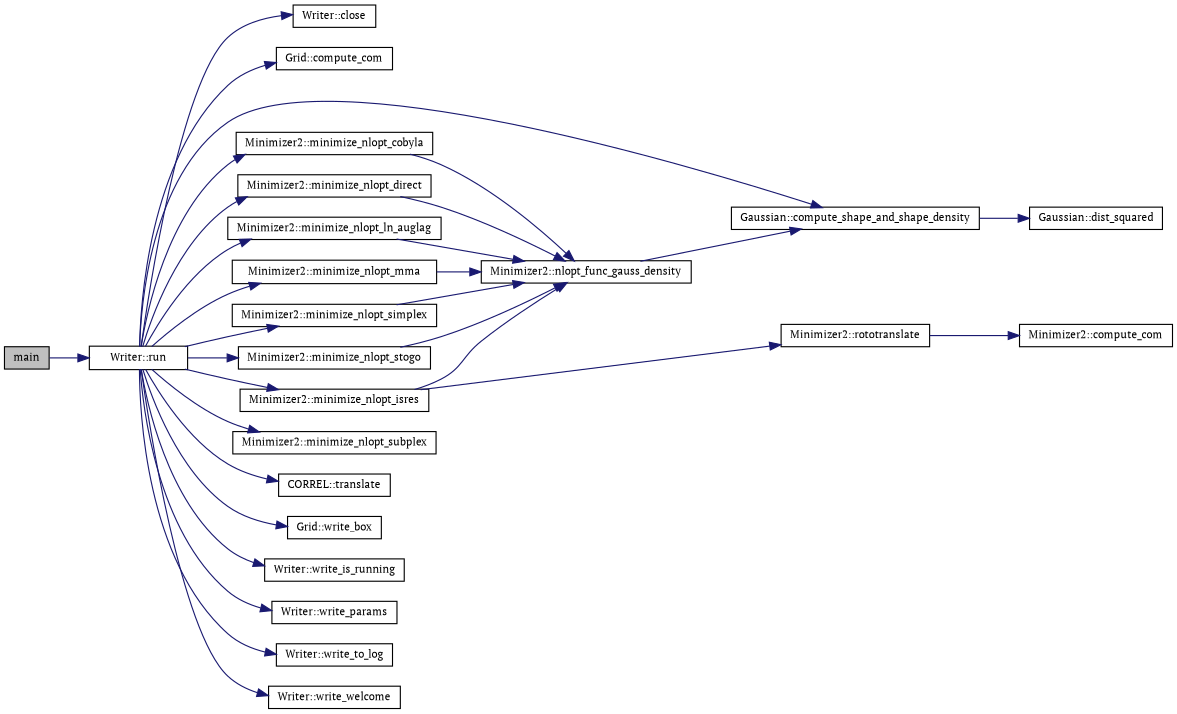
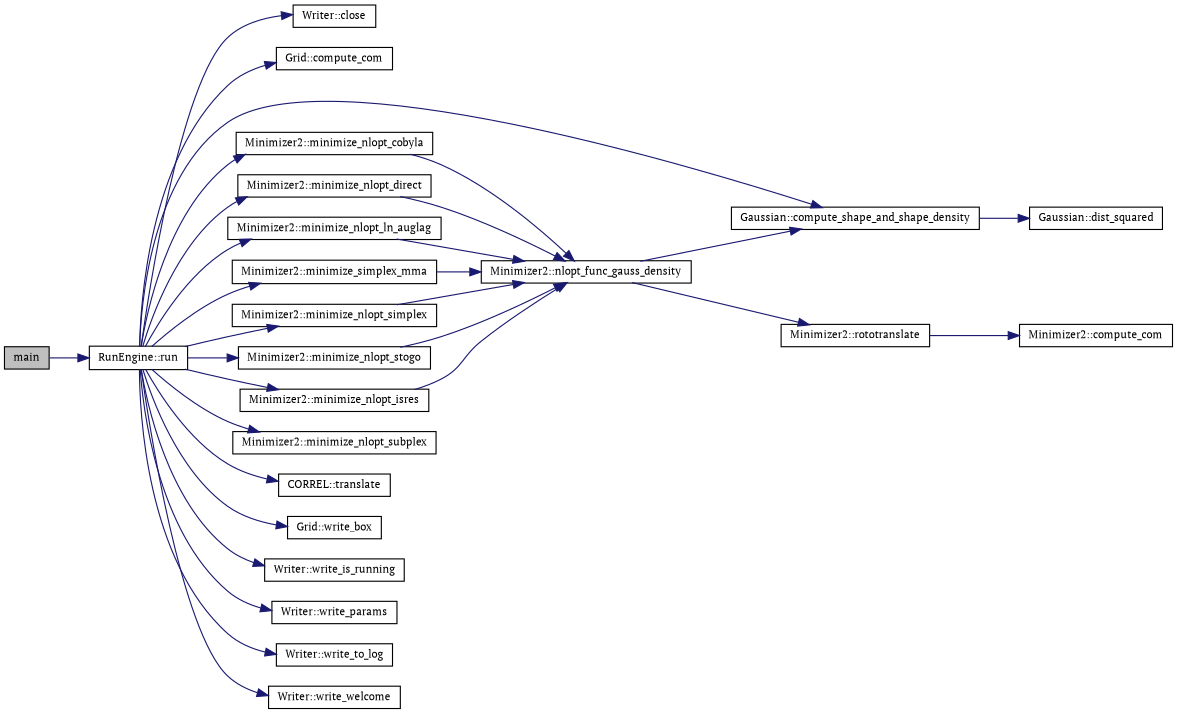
node "Minimizer2::minimize_nlopt_mma": label "Minimizer2::minimize_nlopt_mma" -> "Minimizer2::minimize_simplex_mma"
node "Writer::run": label "Writer::run" -> "RunEngine::run"
edge "Minimizer2::minimize_nlopt_isres" -> "Minimizer2::rototranslate": now "Minimizer2::nlopt_func_gauss_density" -> "Minimizer2::rototranslate"
